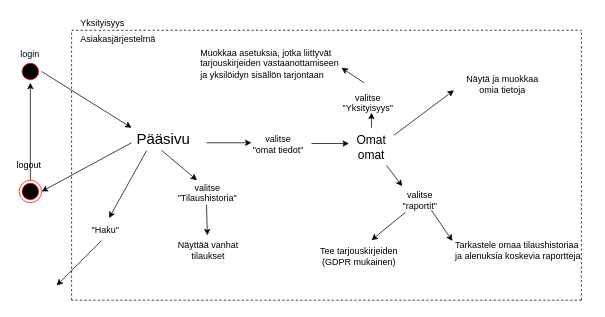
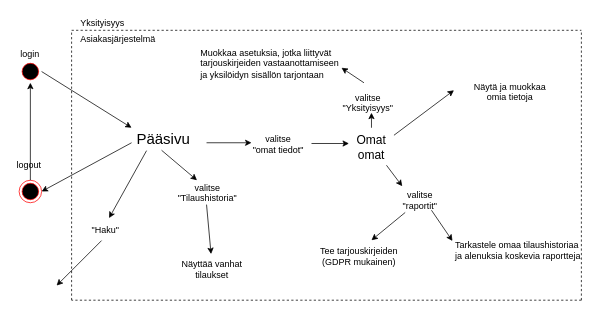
node "Näytä ja muokkaa omia tietoja": moved (507, 83) -> (514, 90)
node "Näyttää vanhat tilaukset": moved (210, 249) -> (214, 268)
